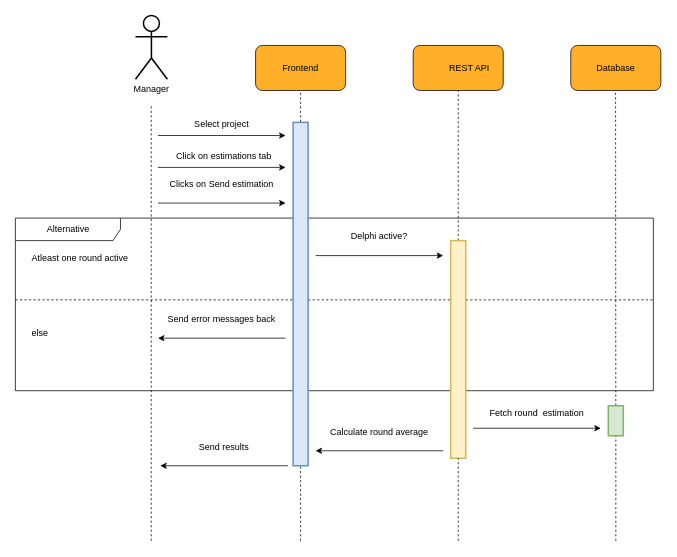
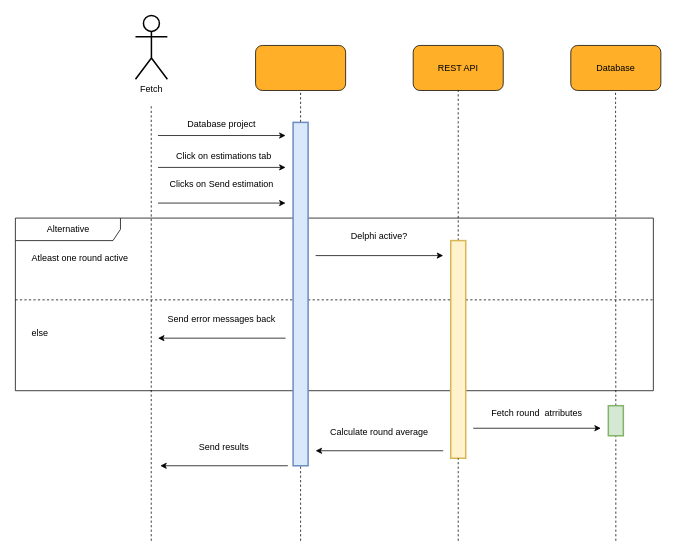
node "Frontend": removed
node "REST API": moved (469, 68) -> (458, 68)
node "Manager": label "Manager" -> "Fetch"
node "Select project": label "Select project" -> "Database project"
node "Fetch round estimation": label "Fetch round estimation" -> "Fetch round atrributes"
